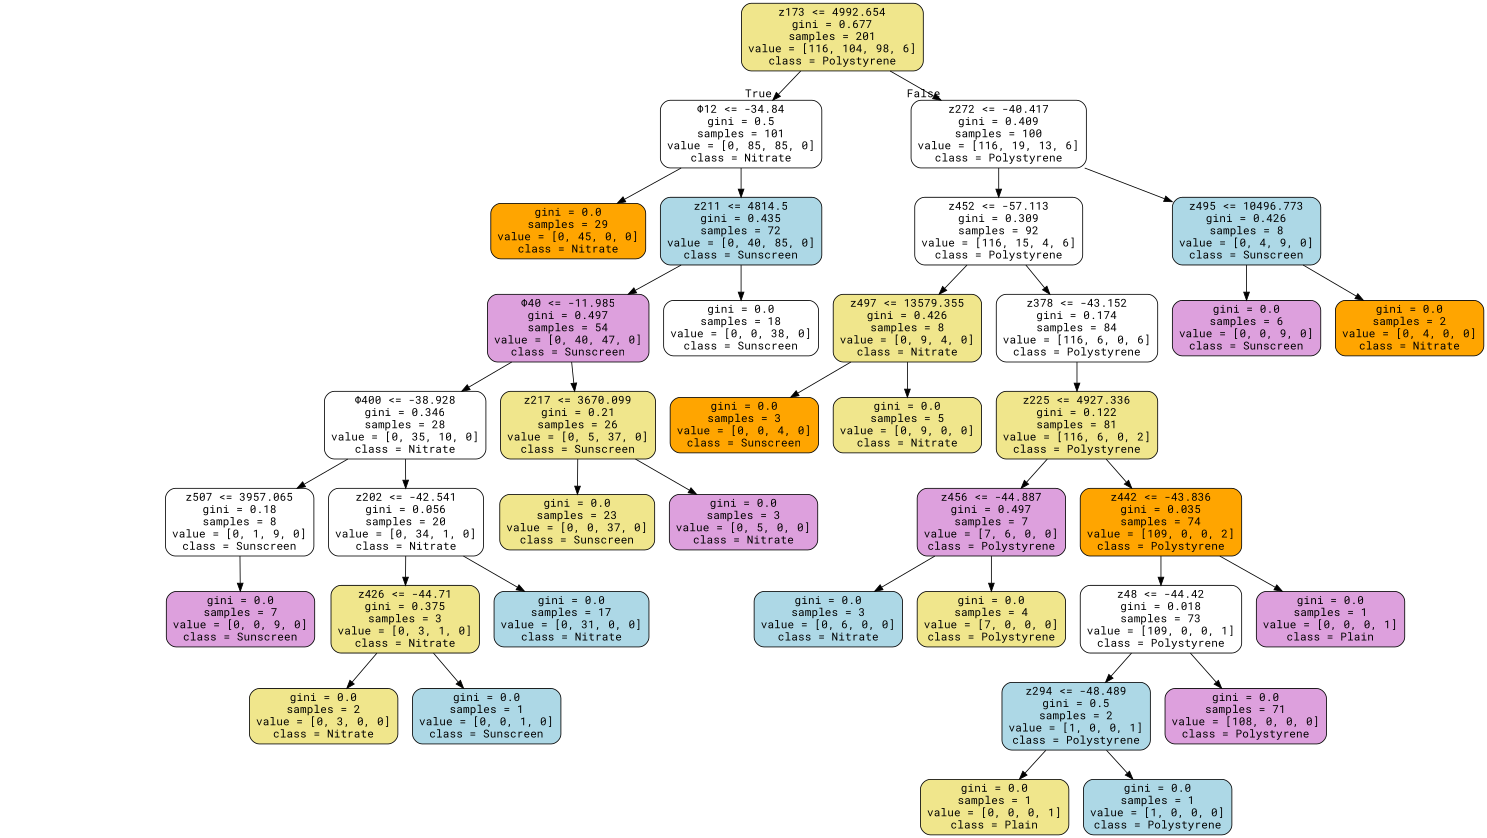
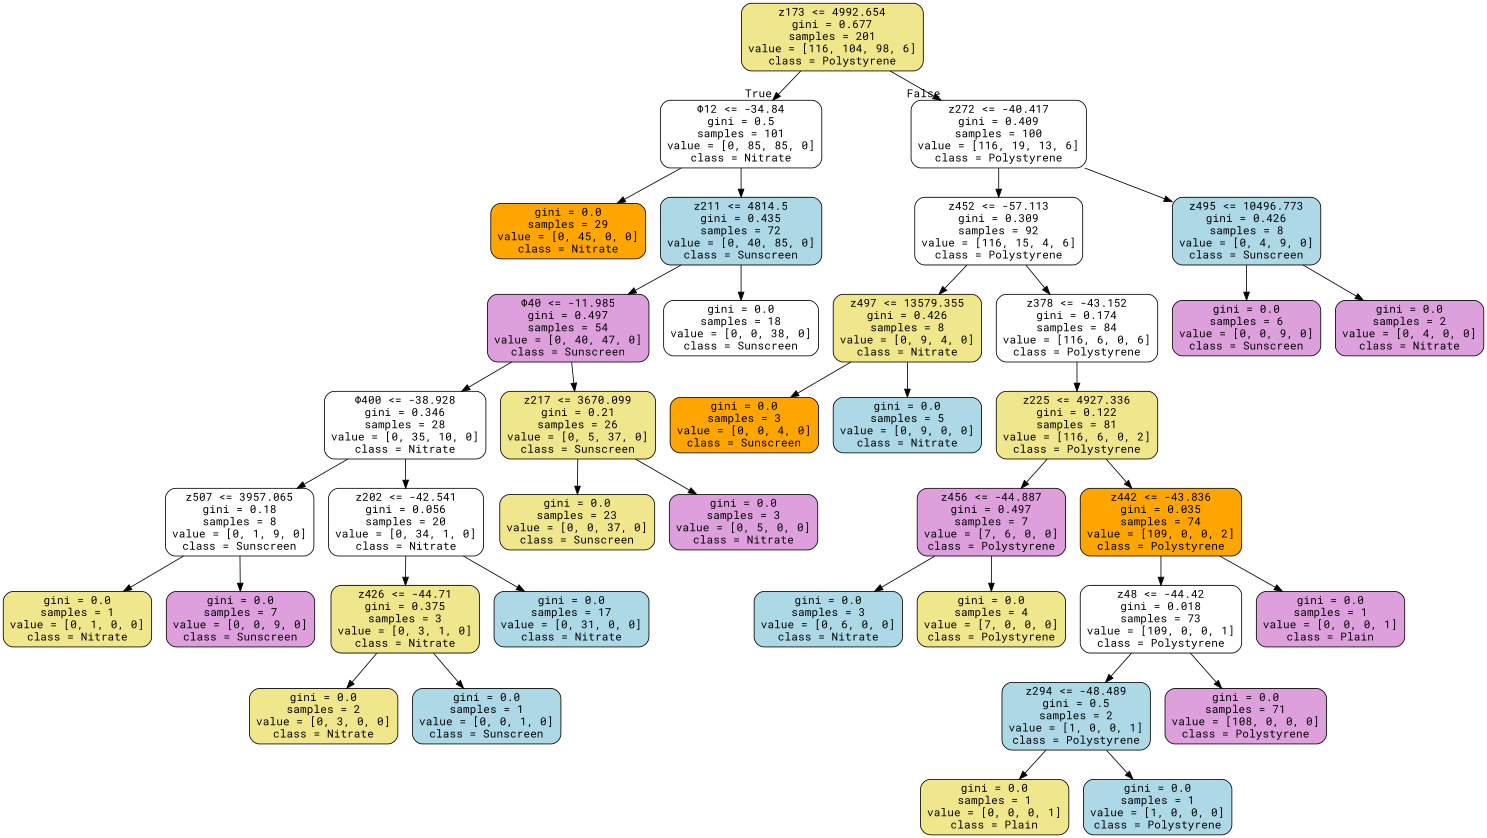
node "gini = 0.0 samples = 2 value = [0, 4, 0, 0] class = Nitrate": fillcolor orange -> plum
node "gini = 0.0 samples = 5 value = [0, 9, 0, 0] class = Nitrate": fillcolor khaki -> lightblue
node "gini = 0.0 samples = 1 value = [0, 1, 0, 0] class = Nitrate": added
